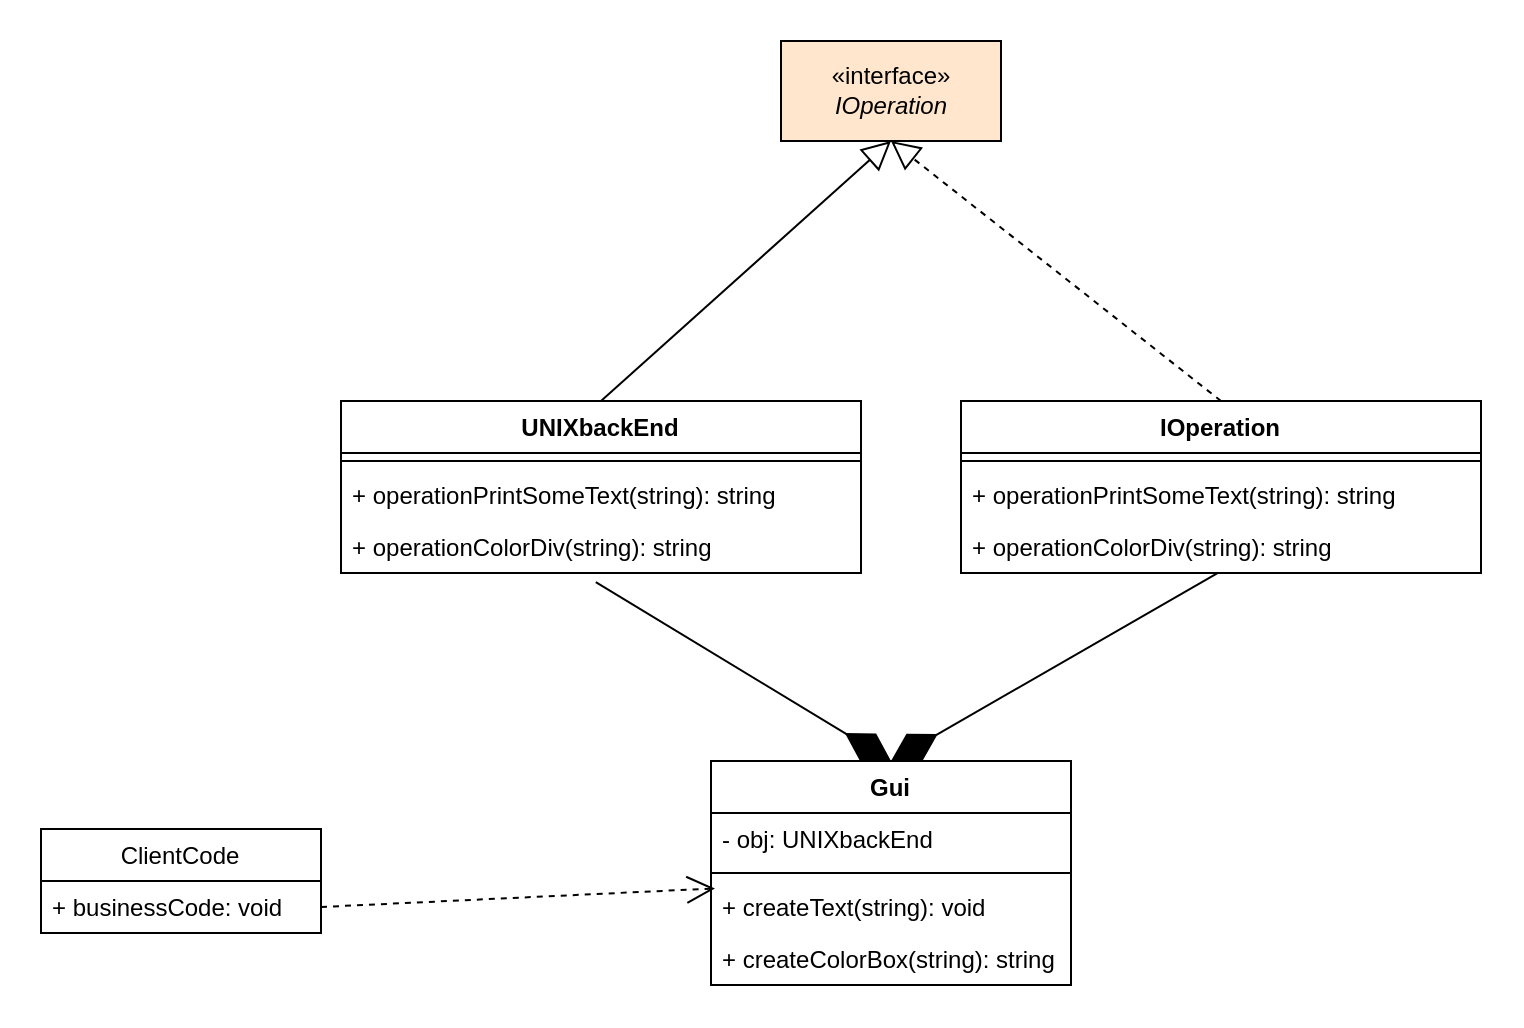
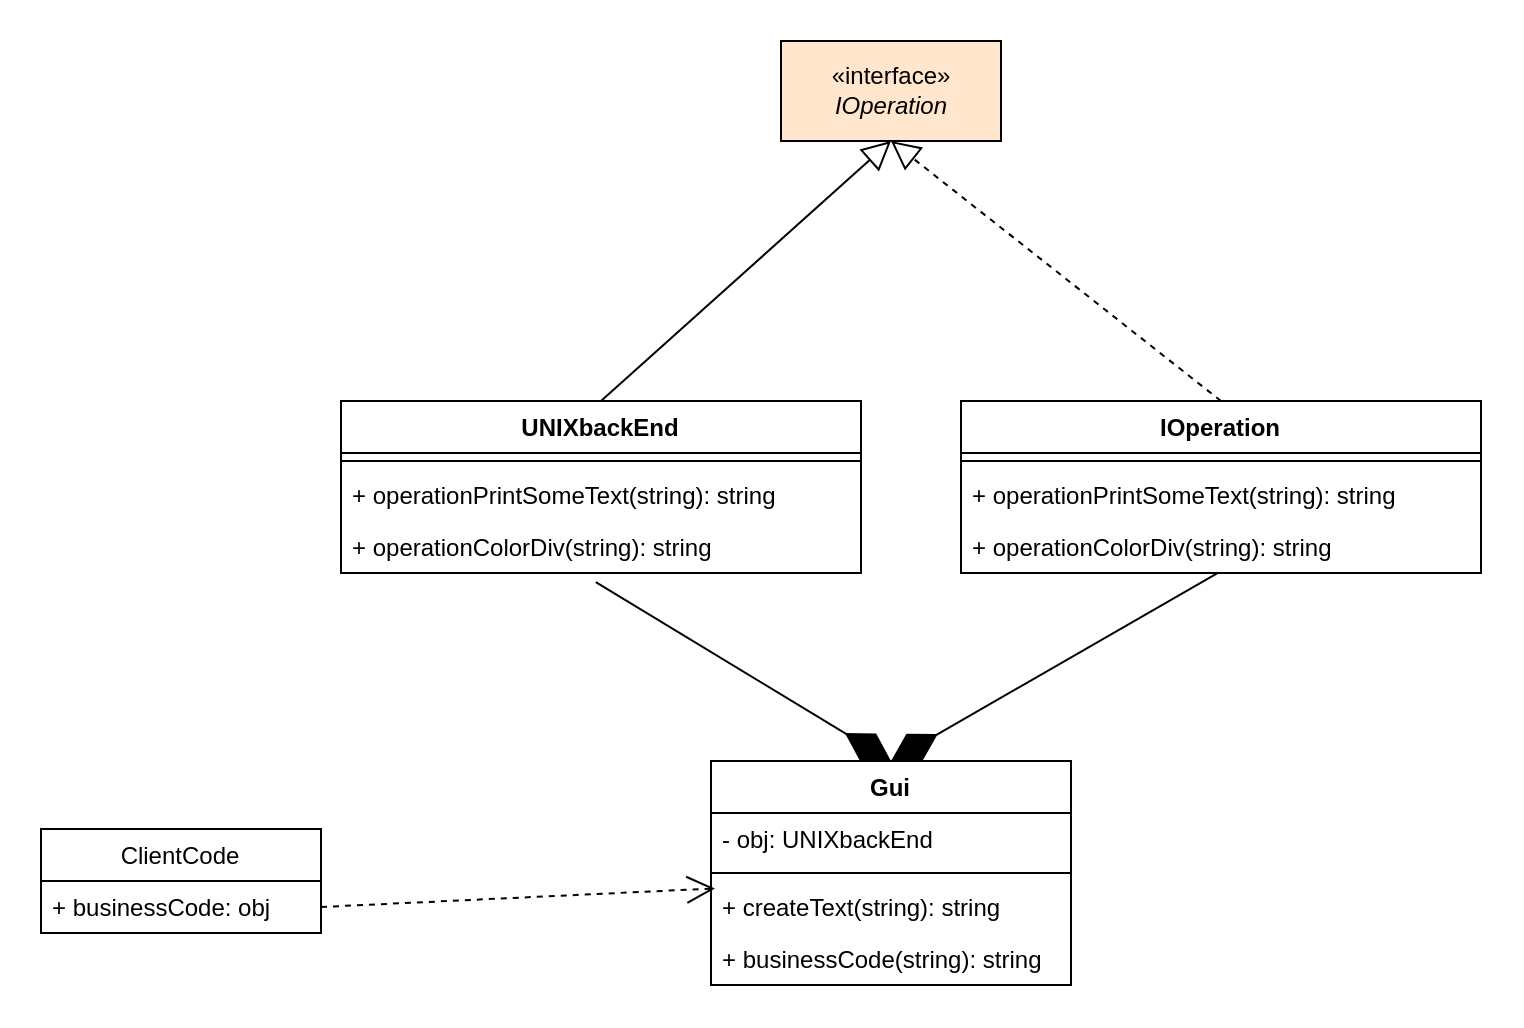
node "+ businessCode: void": label "+ businessCode: void" -> "+ businessCode: obj"
node "+ createText(string): void": label "+ createText(string): void" -> "+ createText(string): string"
node "+ createColorBox(string): string": label "+ createColorBox(string): string" -> "+ businessCode(string): string"
